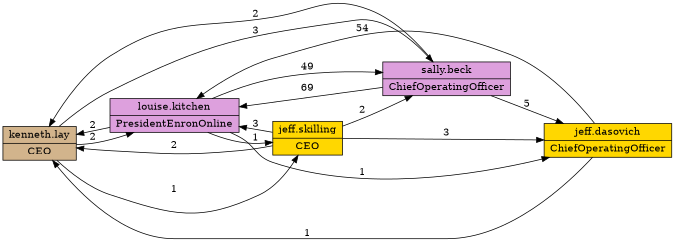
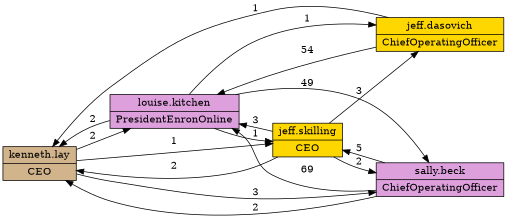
edge "sally.beck" -> "jeff.dasovich": now "sally.beck" -> "jeff.skilling"
